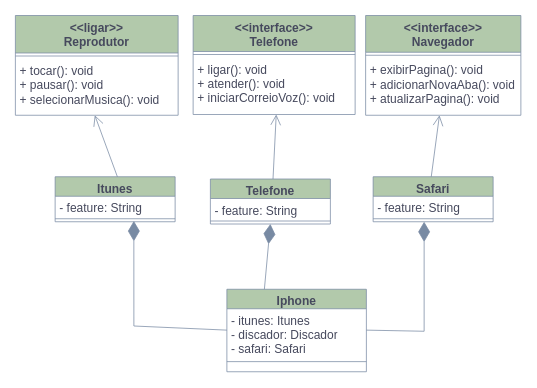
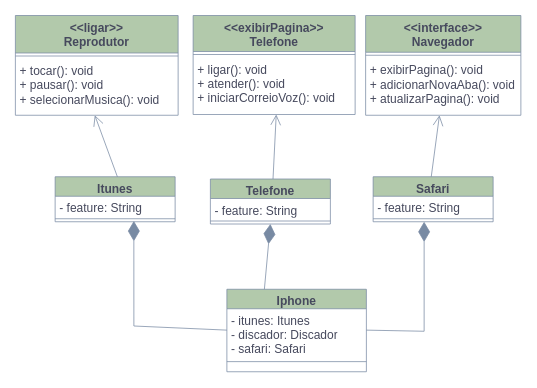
node "<<interface>> Telefone": label "<<interface>> Telefone" -> "<<exibirPagina>> Telefone"
